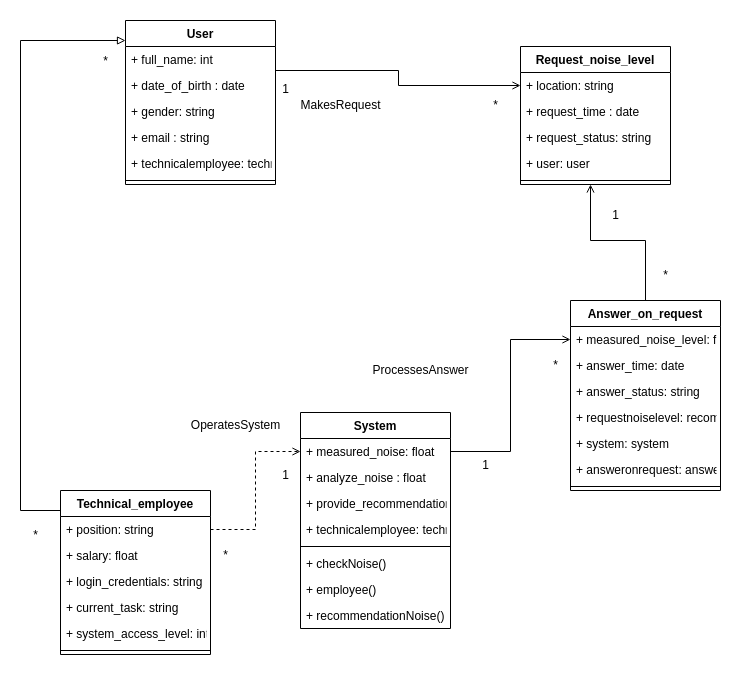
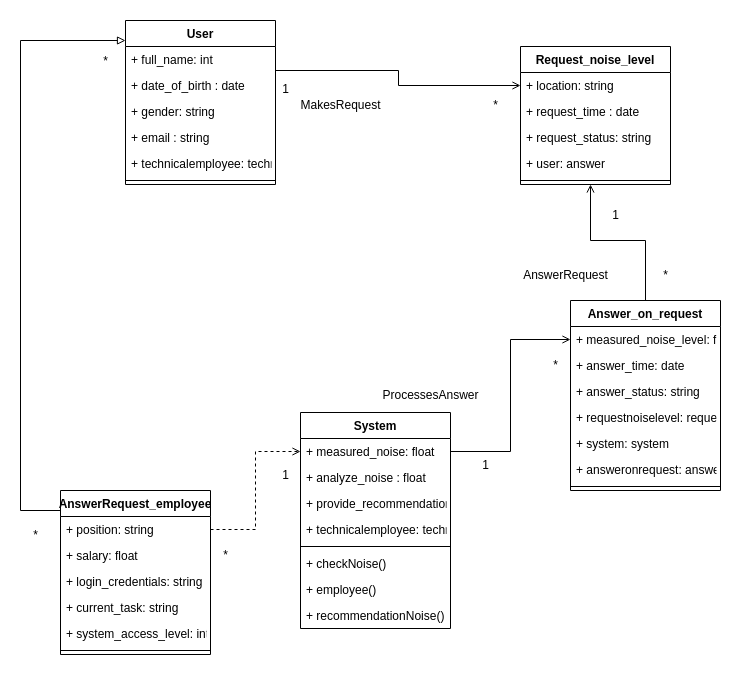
node "+ user: user": label "+ user: user" -> "+ user: answer"
node "AnswerRequest": added
node "ProcessesAnswer": moved (421, 371) -> (431, 396)
node "+ requestnoiselevel: recommendation": label "+ requestnoiselevel: recommendation" -> "+ requestnoiselevel: requestnoiselevel"
node "OperatesSystem": removed
node "Technical_employee": label "Technical_employee" -> "AnswerRequest_employee"
